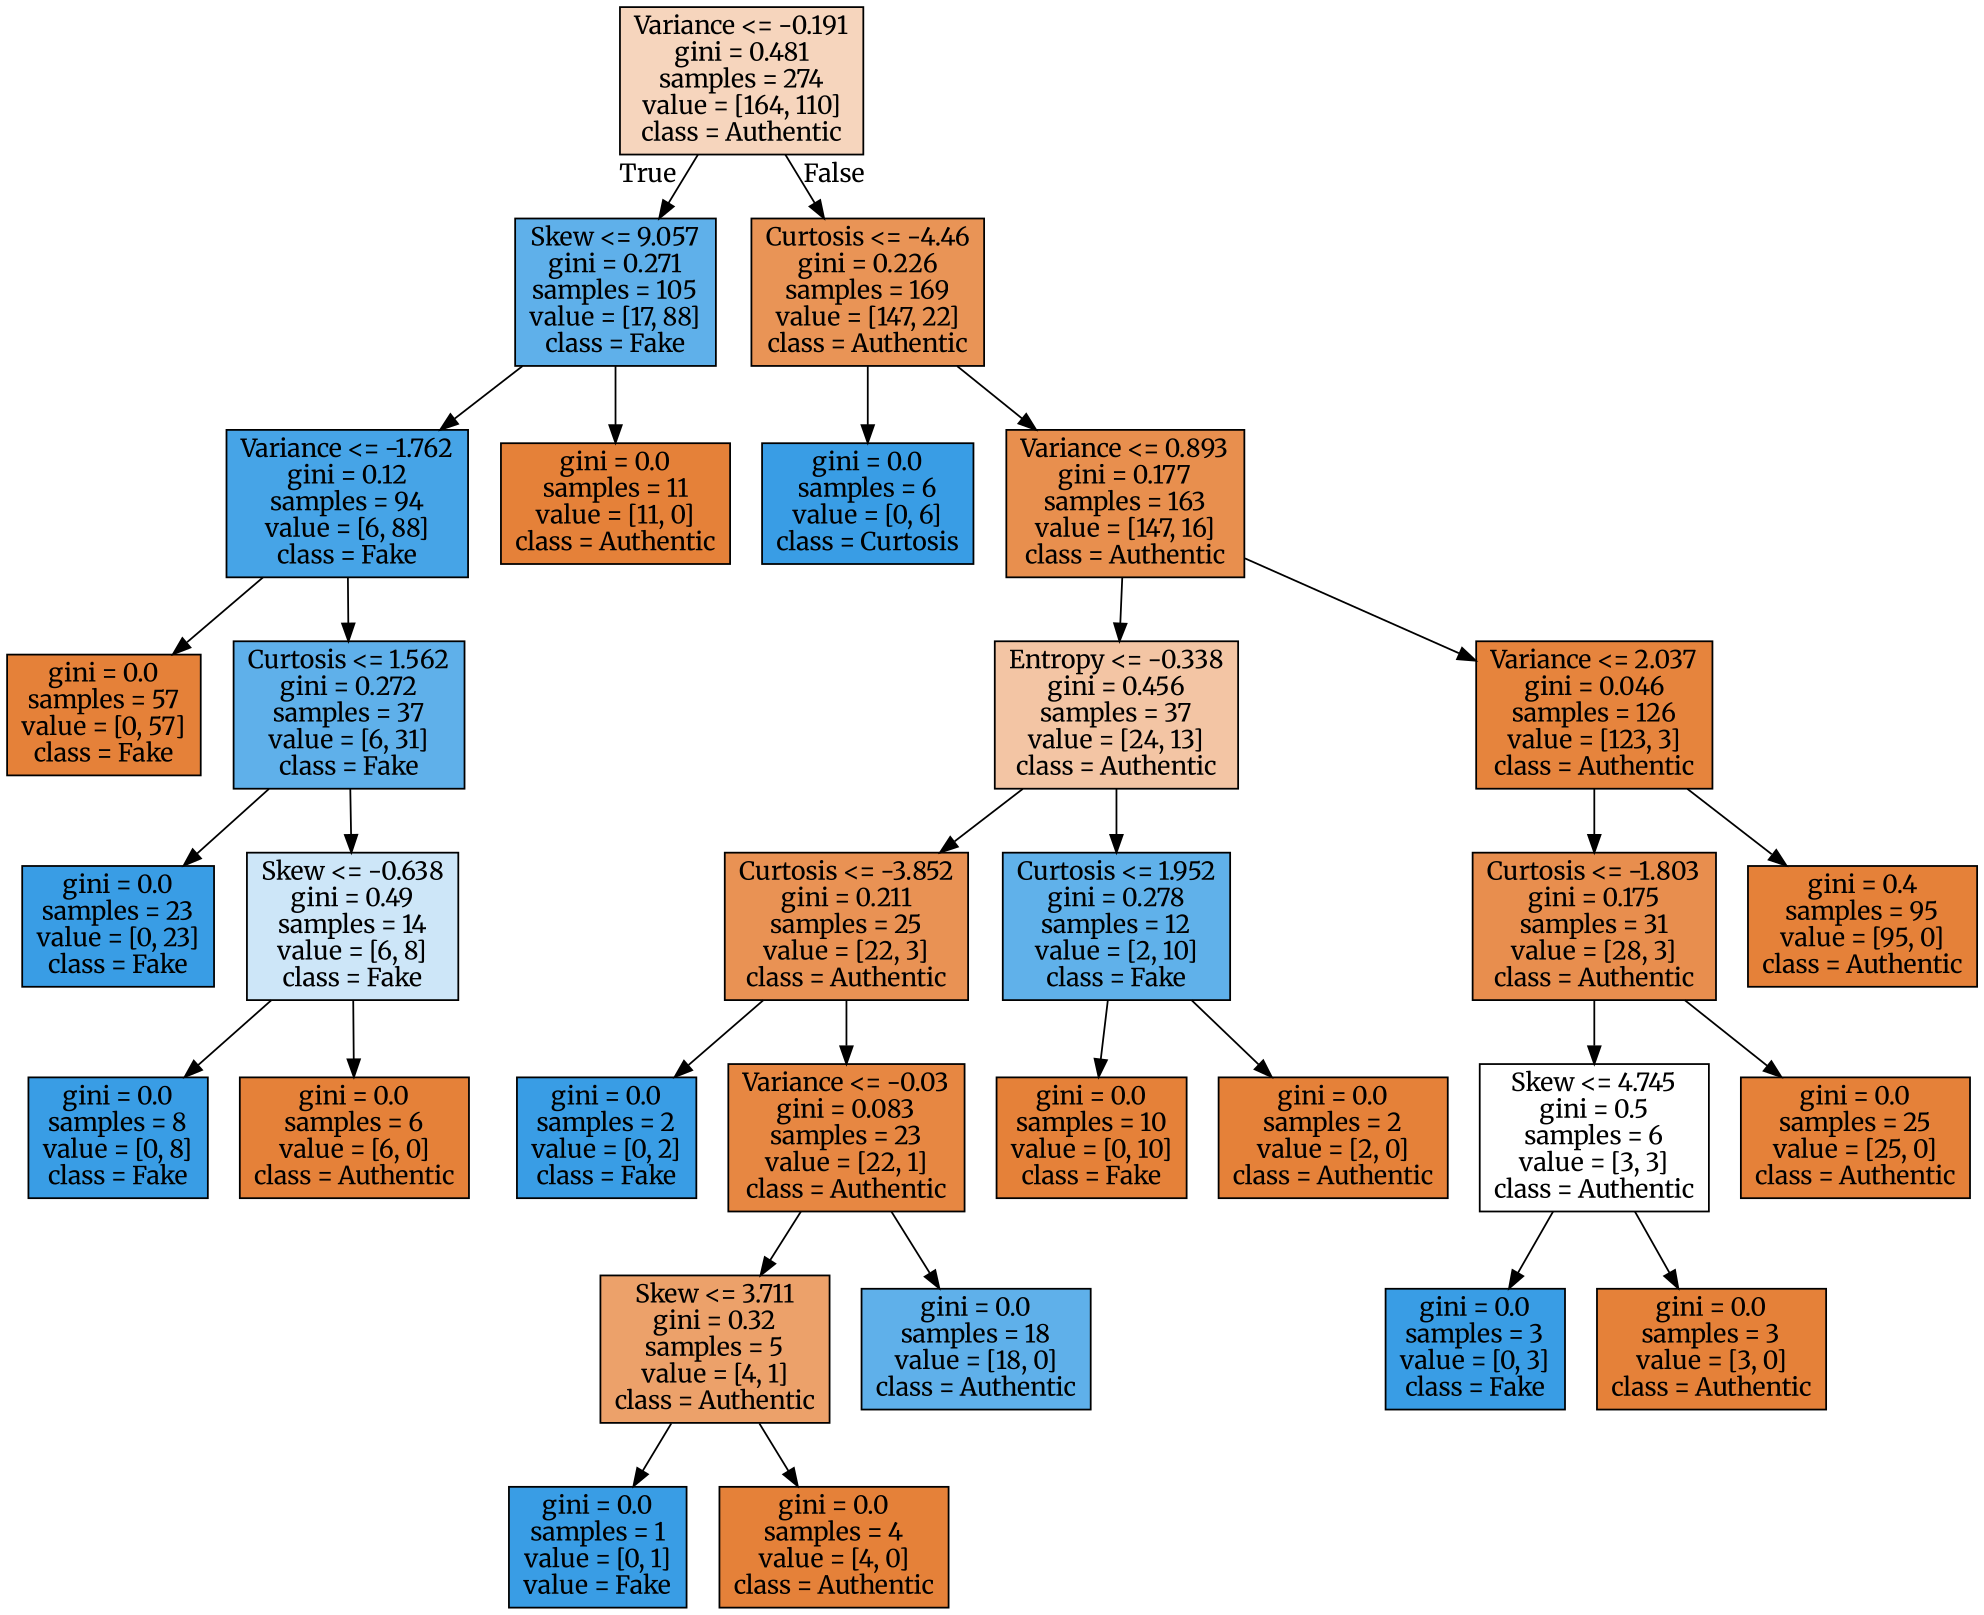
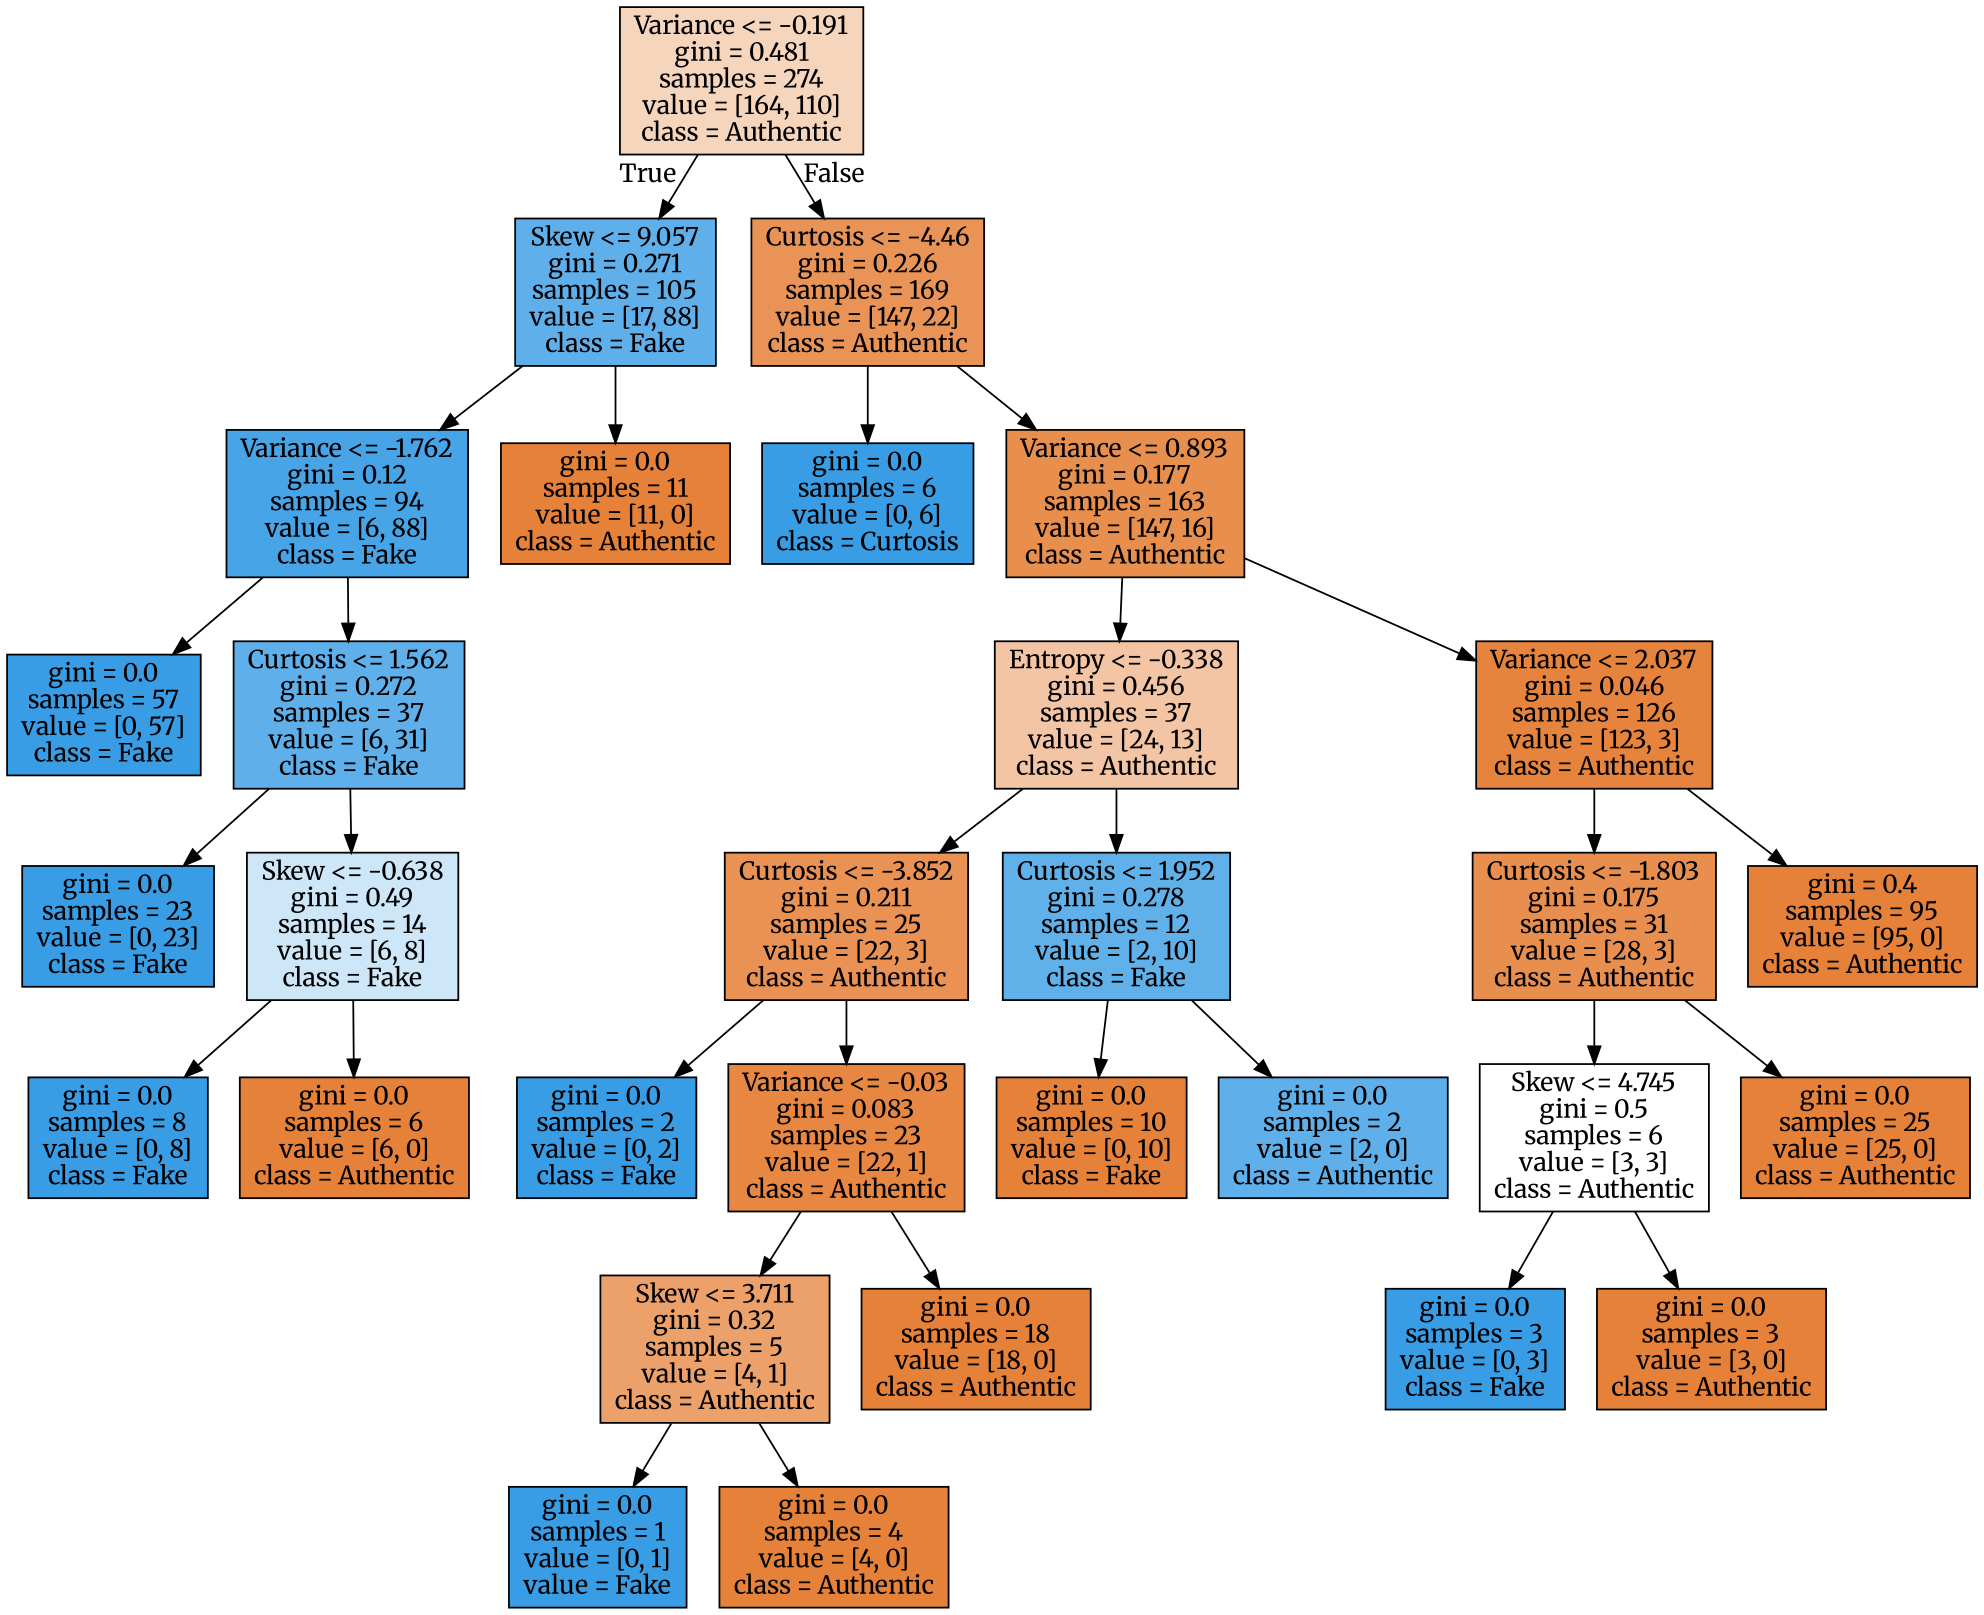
node "gini = 0.0 samples = 57 value = [0, 57] class = Fake": fillcolor #e58139ff -> #399de5ff
node "gini = 0.0 samples = 2 value = [2, 0] class = Authentic": fillcolor #e58139ff -> #399de5ce
node "gini = 0.0 samples = 18 value = [18, 0] class = Authentic": fillcolor #399de5ce -> #e58139ff
